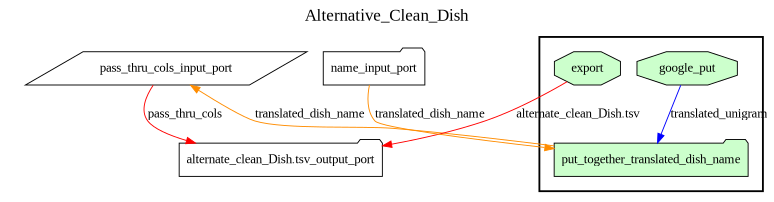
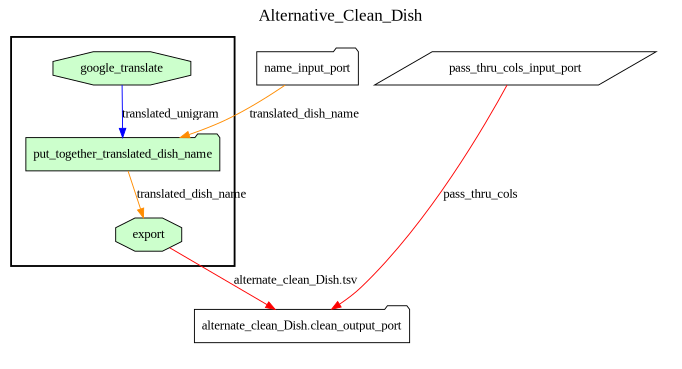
node "google_put": label "google_put" -> "google_translate"
edge "put_together_translated_dish_name" -> "pass_thru_cols_input_port": now "put_together_translated_dish_name" -> "export"
node "alternate_clean_Dish.tsv_output_port": label "alternate_clean_Dish.tsv_output_port" -> "alternate_clean_Dish.clean_output_port"
